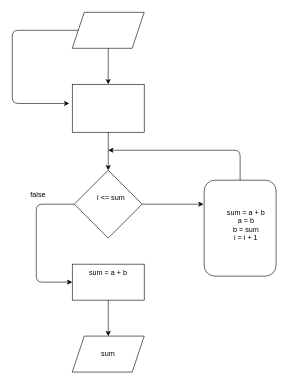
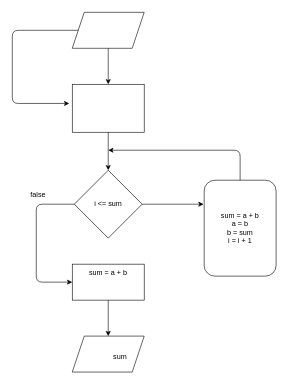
node "i <= sum": moved (111, 198) -> (108, 204)
node "sum = a + b a = b b = sum i = i + 1": moved (246, 225) -> (240, 228)
node "sum": moved (108, 354) -> (120, 357)
